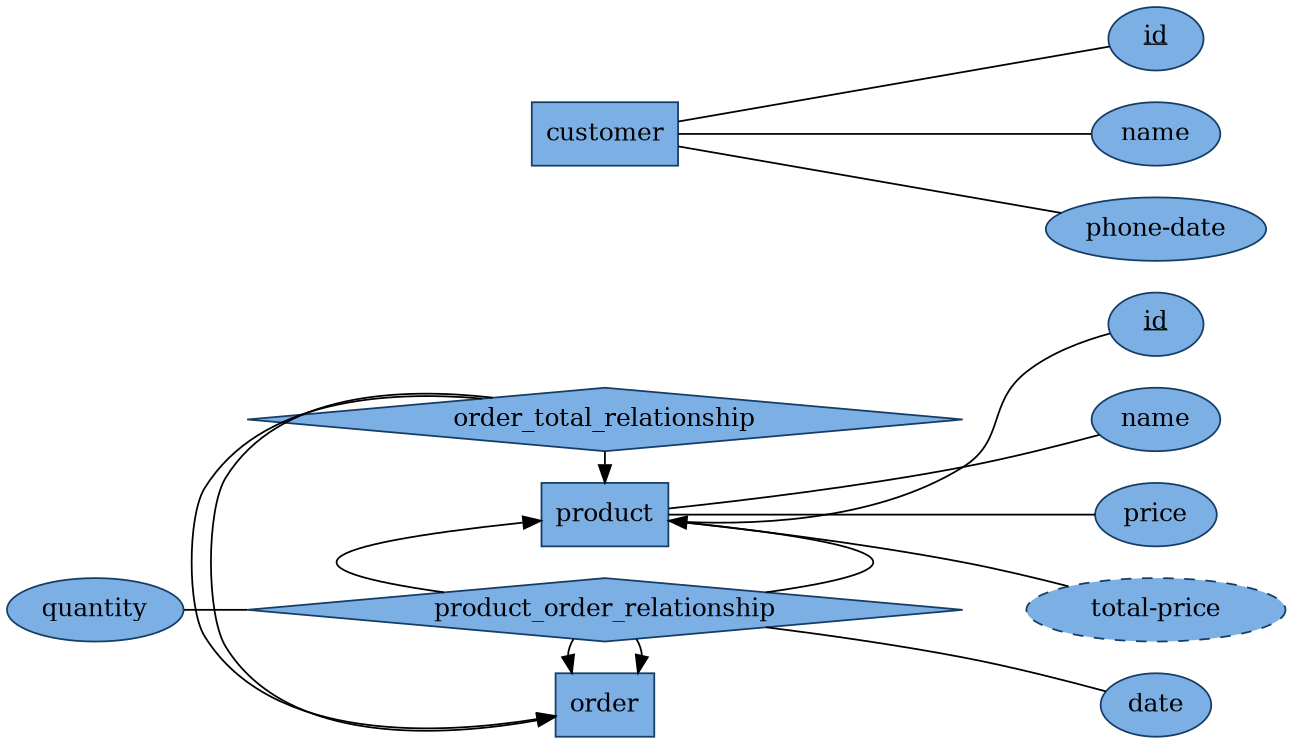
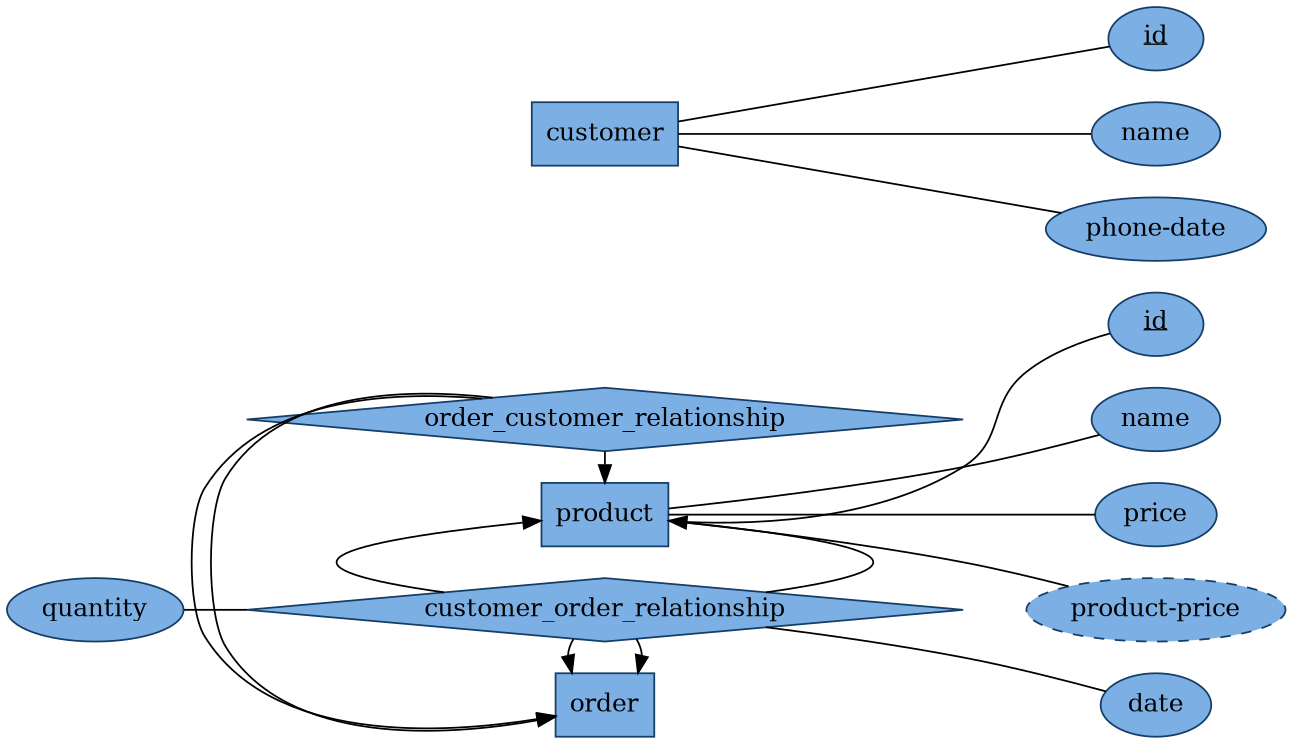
node "order_total_relationship": label "order_total_relationship" -> "order_customer_relationship"
node "product_order_relationship": label "product_order_relationship" -> "customer_order_relationship"
node "total-price": label "total-price" -> "product-price"
